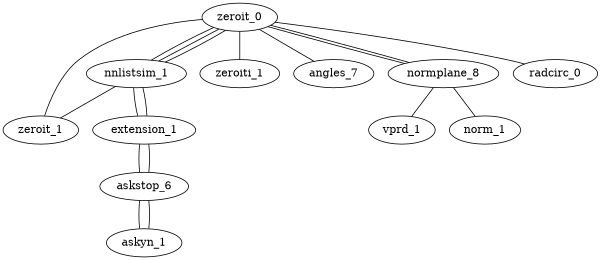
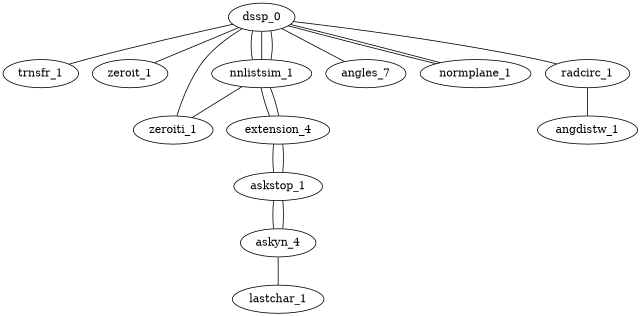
node "zeroit_0": label "zeroit_0" -> "dssp_0"
node "trnsfr_1": added
node "normplane_8": label "normplane_8" -> "normplane_1"
node "radcirc_0": label "radcirc_0" -> "radcirc_1"
edge "nnlistsim_1" -- "zeroit_1": now "nnlistsim_1" -- "zeroiti_1"
node "extension_1": label "extension_1" -> "extension_4"
node "vprd_1": removed
node "norm_1": removed
node "angdistw_1": added
node "askstop_6": label "askstop_6" -> "askstop_1"
node "askyn_1": label "askyn_1" -> "askyn_4"
node "lastchar_1": added
